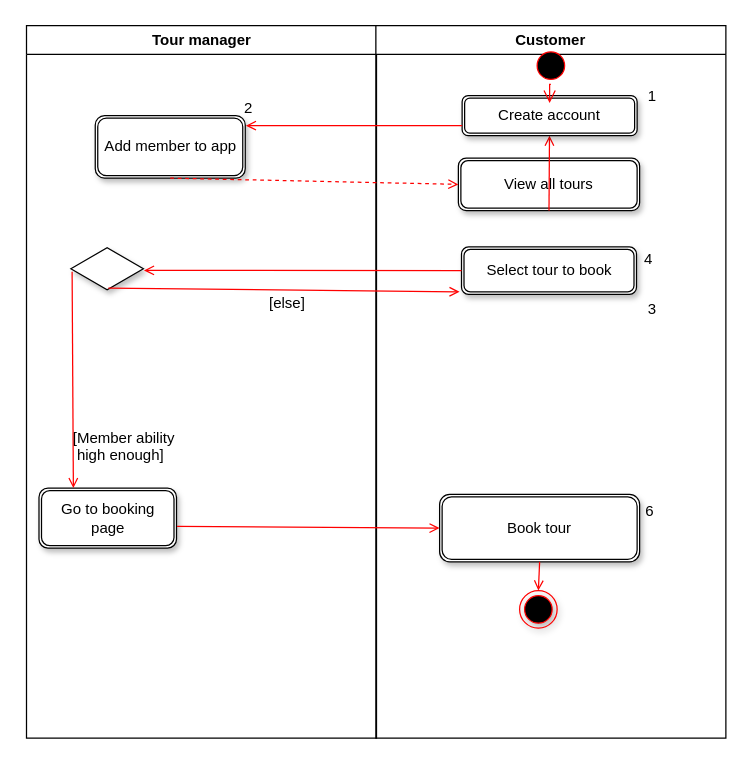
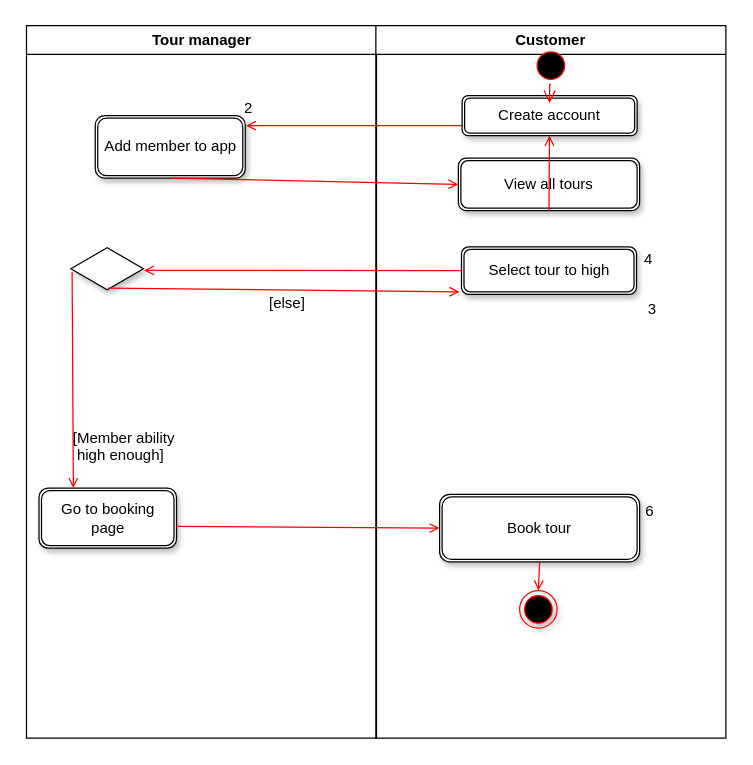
node "1": removed
edge "Add member to app" -> "View all tours": style dashed -> solid
node "Select tour to book": label "Select tour to book" -> "Select tour to high"
